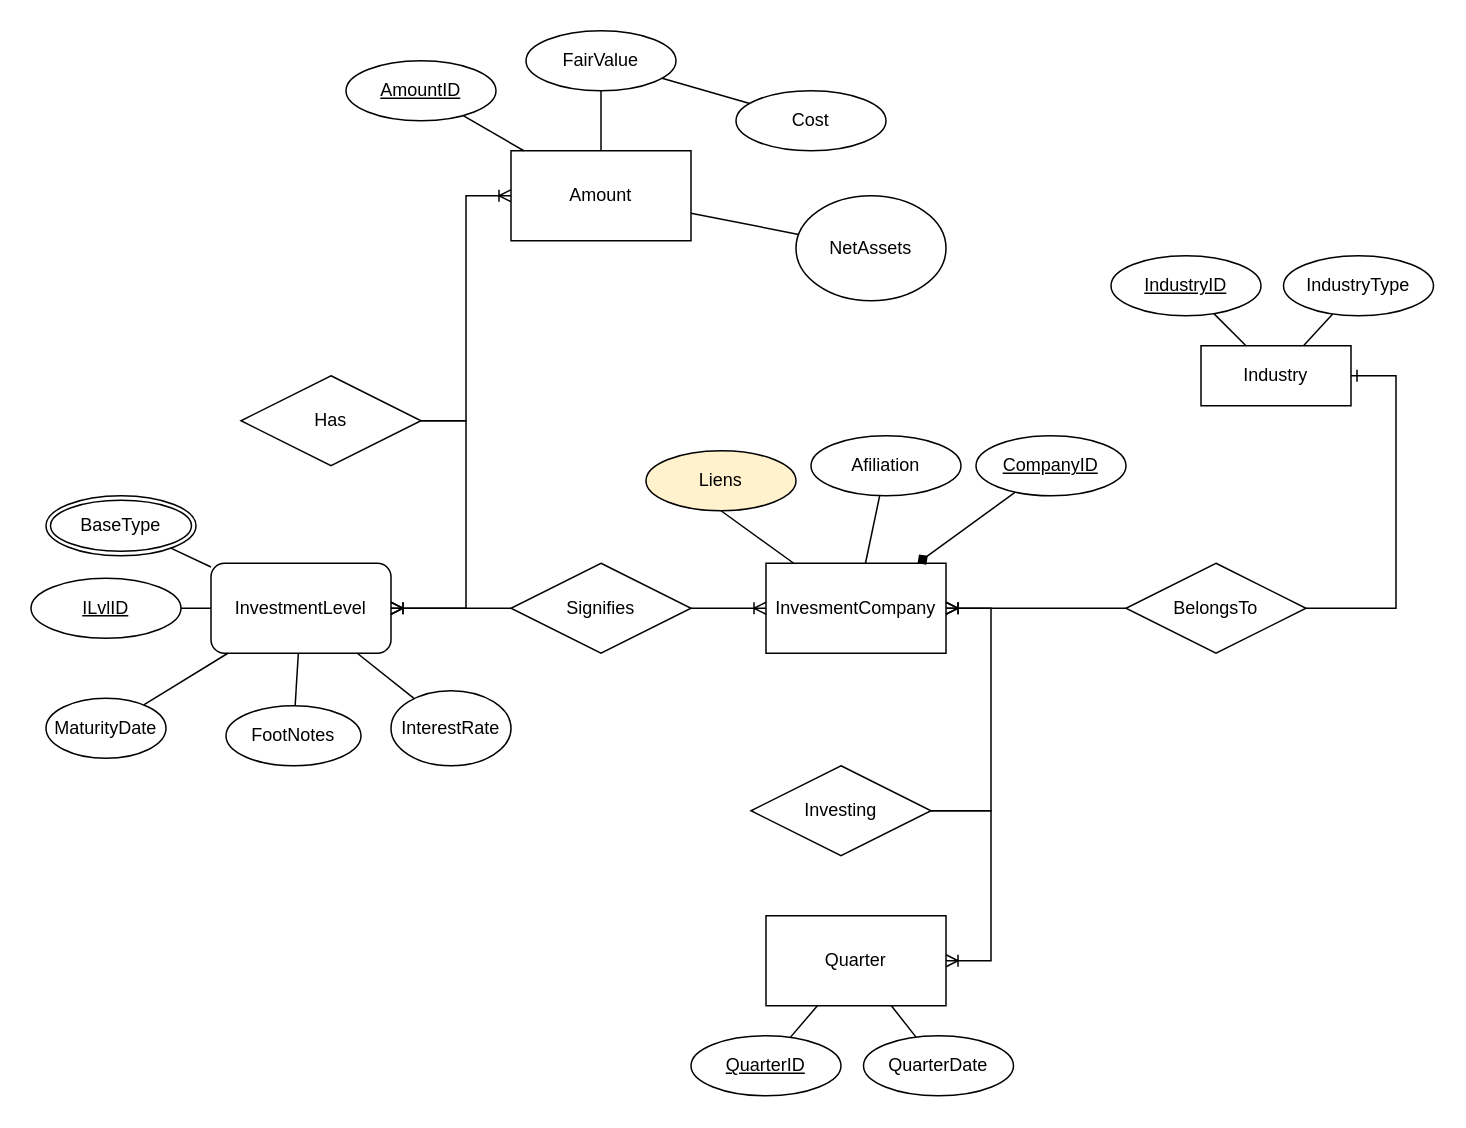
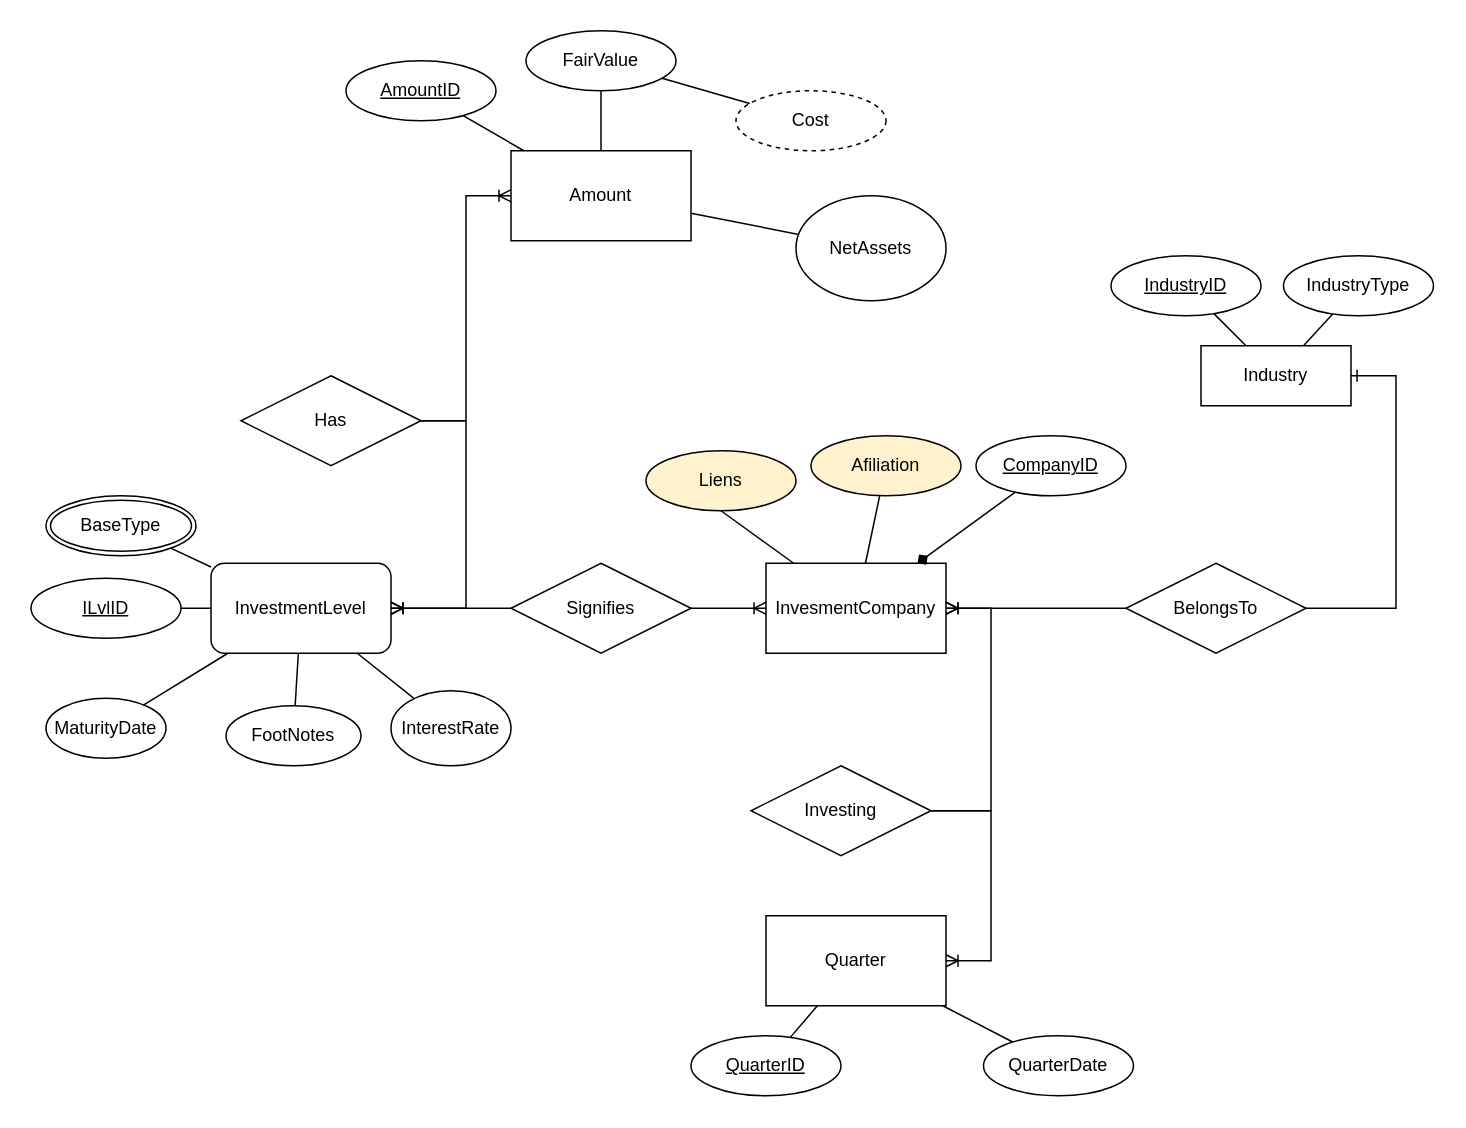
node "Cost": style solid -> dashed
node "Afiliation": fillcolor #ffffff -> #fff2cc
node "QuarterDate": moved (938, 1066) -> (1058, 1066)
